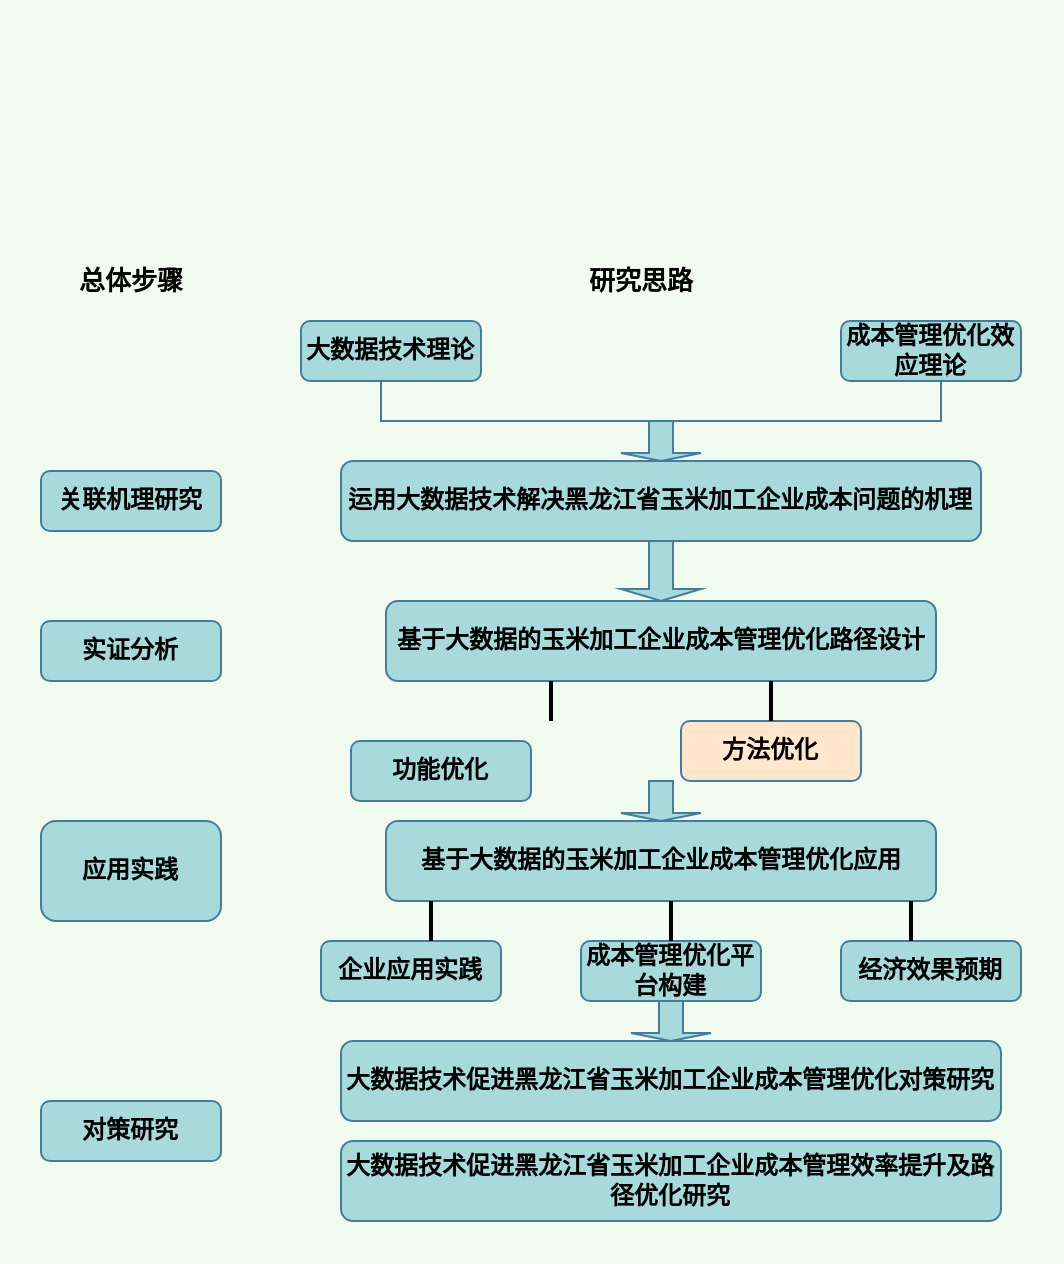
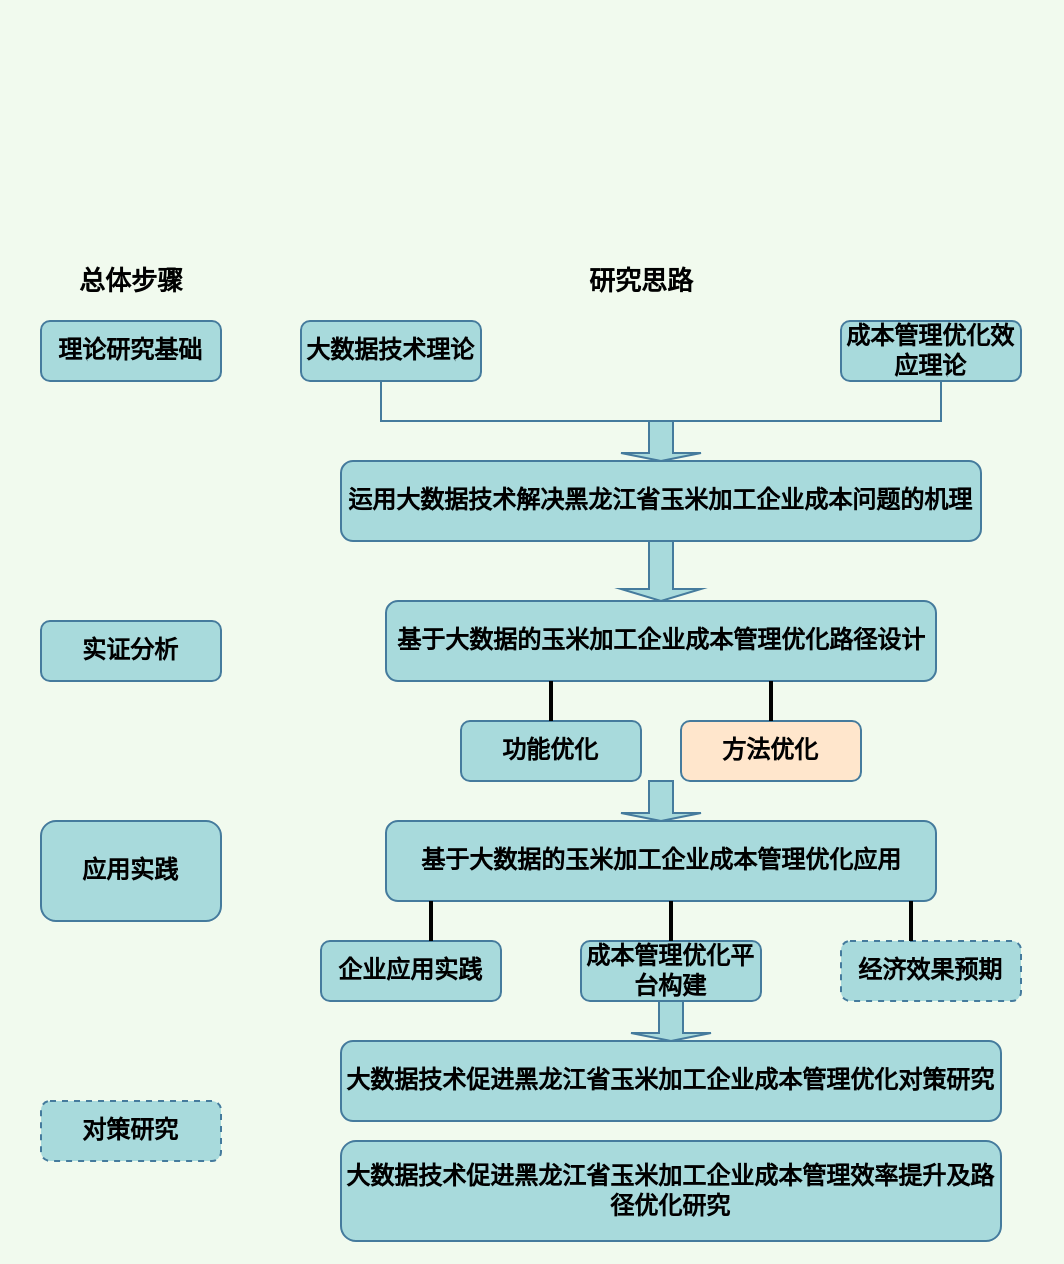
node "理论研究基础": added
node "关联机理研究": removed
node "功能优化": moved (441, 771) -> (551, 751)
node "经济效果预期": style solid -> dashed
node "对策研究": style solid -> dashed
node "大数据技术促进黑龙江省玉米加工企业成本管理效率提升及路径优化研究": size 660x80 -> 660x100
